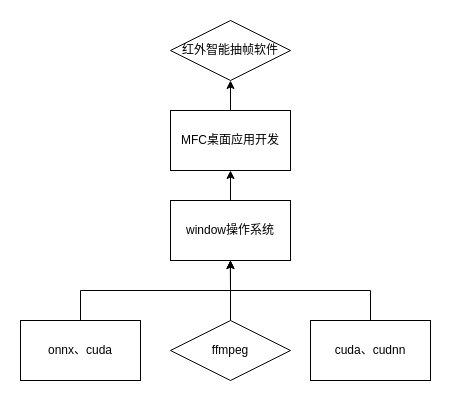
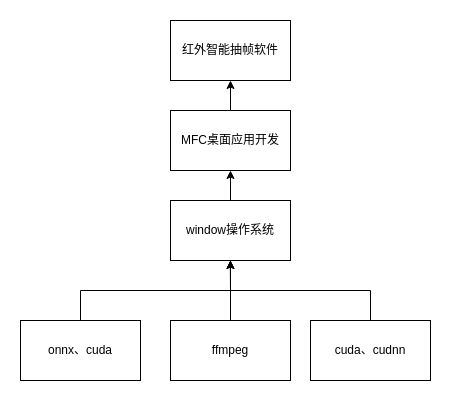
node "红外智能抽帧软件": shape diamond -> rectangle
node "ffmpeg": shape diamond -> rectangle
